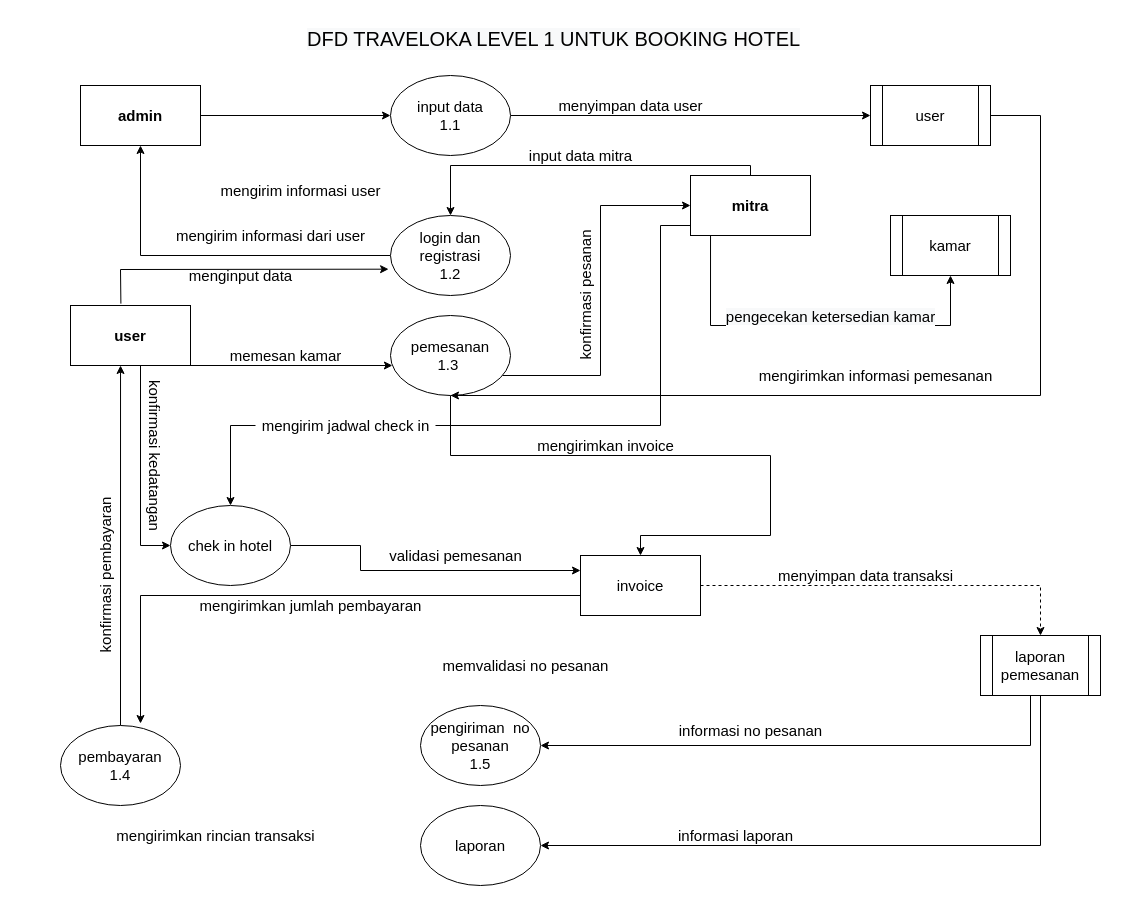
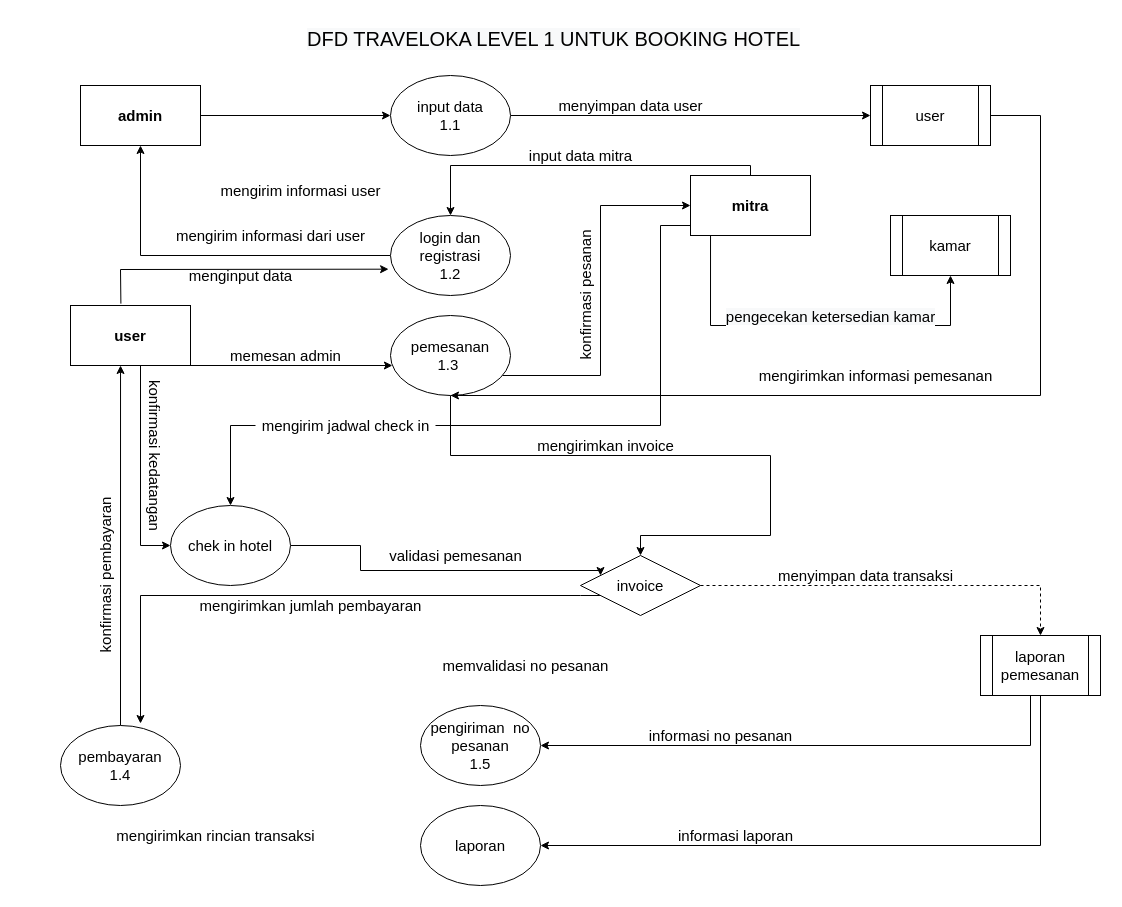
node "memesan kamar": label "memesan kamar" -> "memesan admin"
node "invoice": shape rectangle -> diamond
node "informasi no pesanan": moved (751, 731) -> (721, 736)
